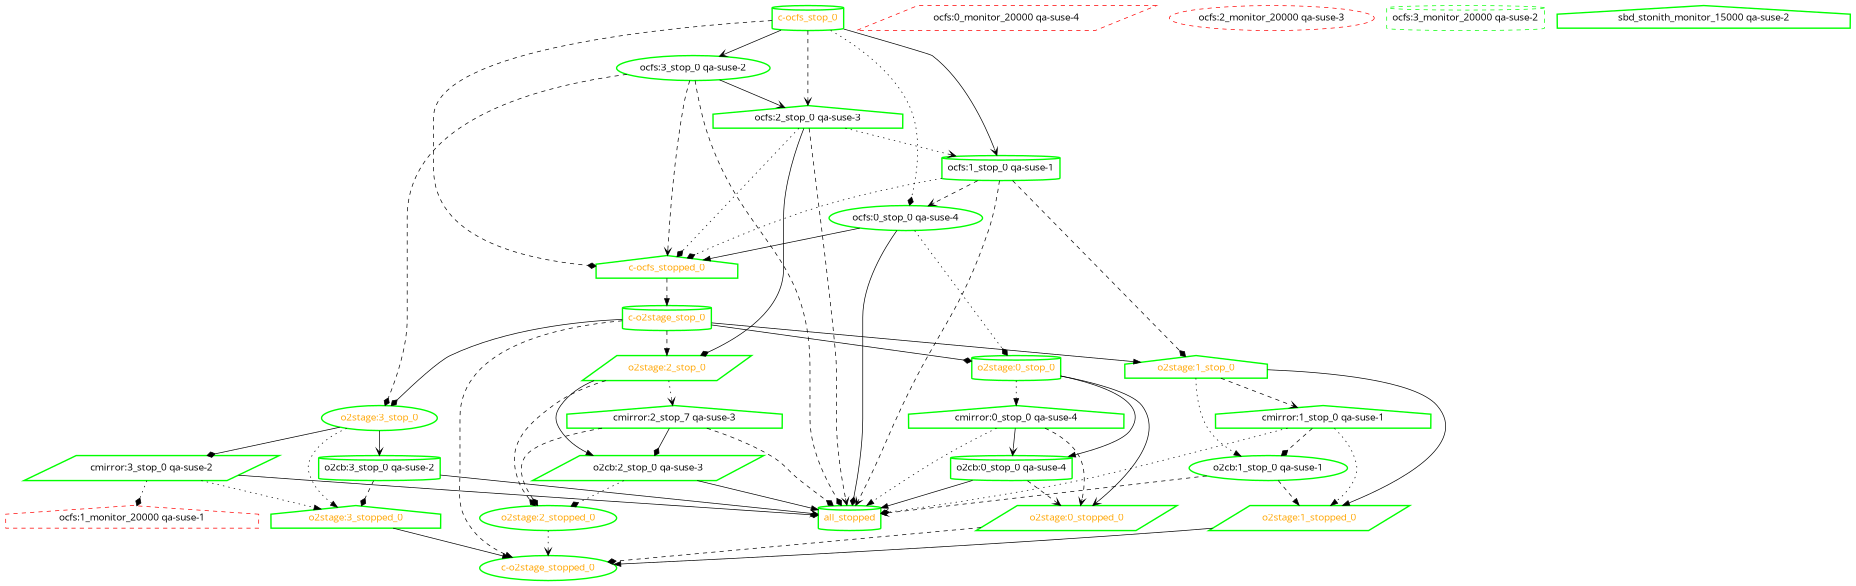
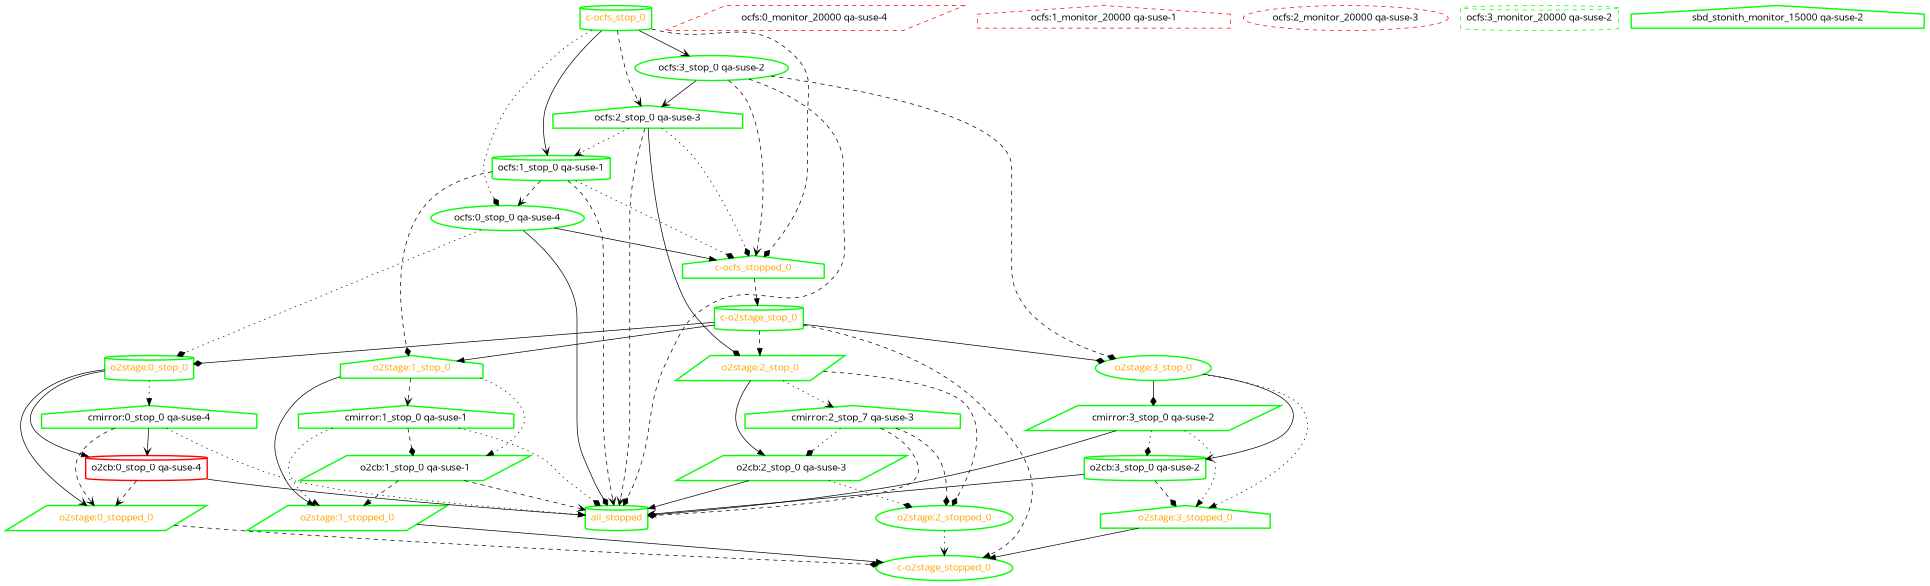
edge "cmirror:2_stop_7 qa-suse-3" -> "o2cb:2_stop_0 qa-suse-3": style solid -> dotted
node "o2cb:0_stop_0 qa-suse-4": color green -> red
node "o2cb:1_stop_0 qa-suse-1": shape ellipse -> parallelogram
edge "cmirror:3_stop_0 qa-suse-2" -> "ocfs:1_monitor_20000 qa-suse-1": now "cmirror:3_stop_0 qa-suse-2" -> "o2cb:3_stop_0 qa-suse-2"
